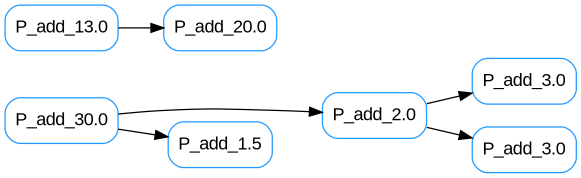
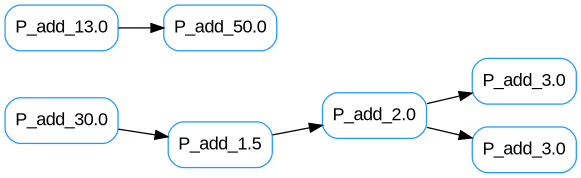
node "P_add_20.0": label "P_add_20.0" -> "P_add_50.0"
edge "P_add_30.0" -> "P_add_2.0": now "P_add_1.5" -> "P_add_2.0"
